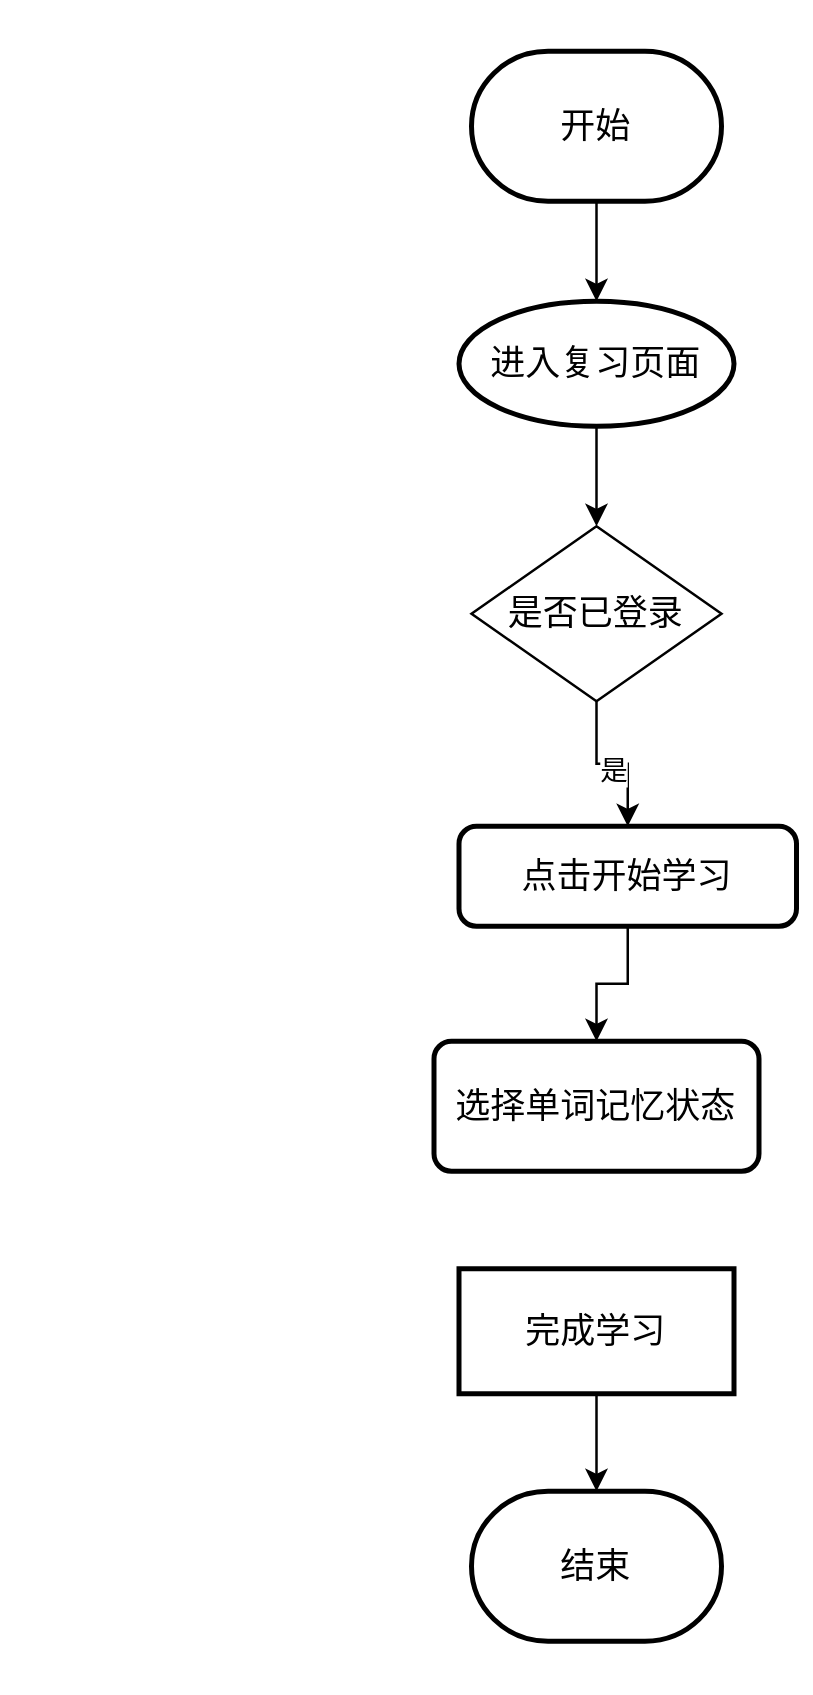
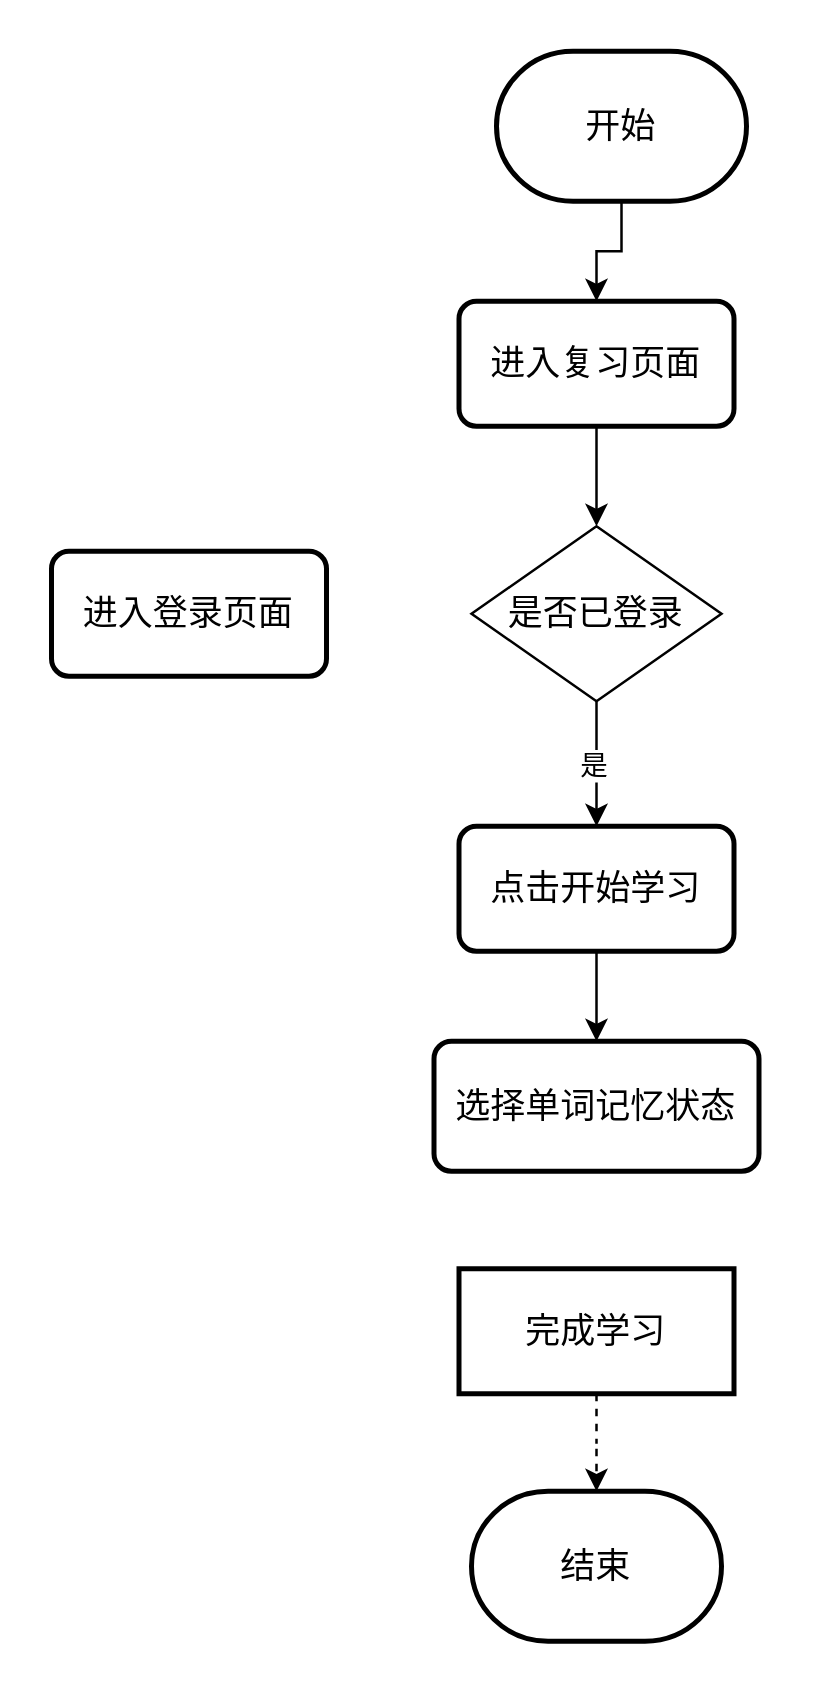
node "开始": moved (596, 126) -> (621, 126)
node "进入复习页面": shape ellipse -> rounded rectangle
node "进入登录页面": added
node "点击开始学习": size 338x100 -> 275x125
edge "完成学习" -> "结束": style solid -> dashed
